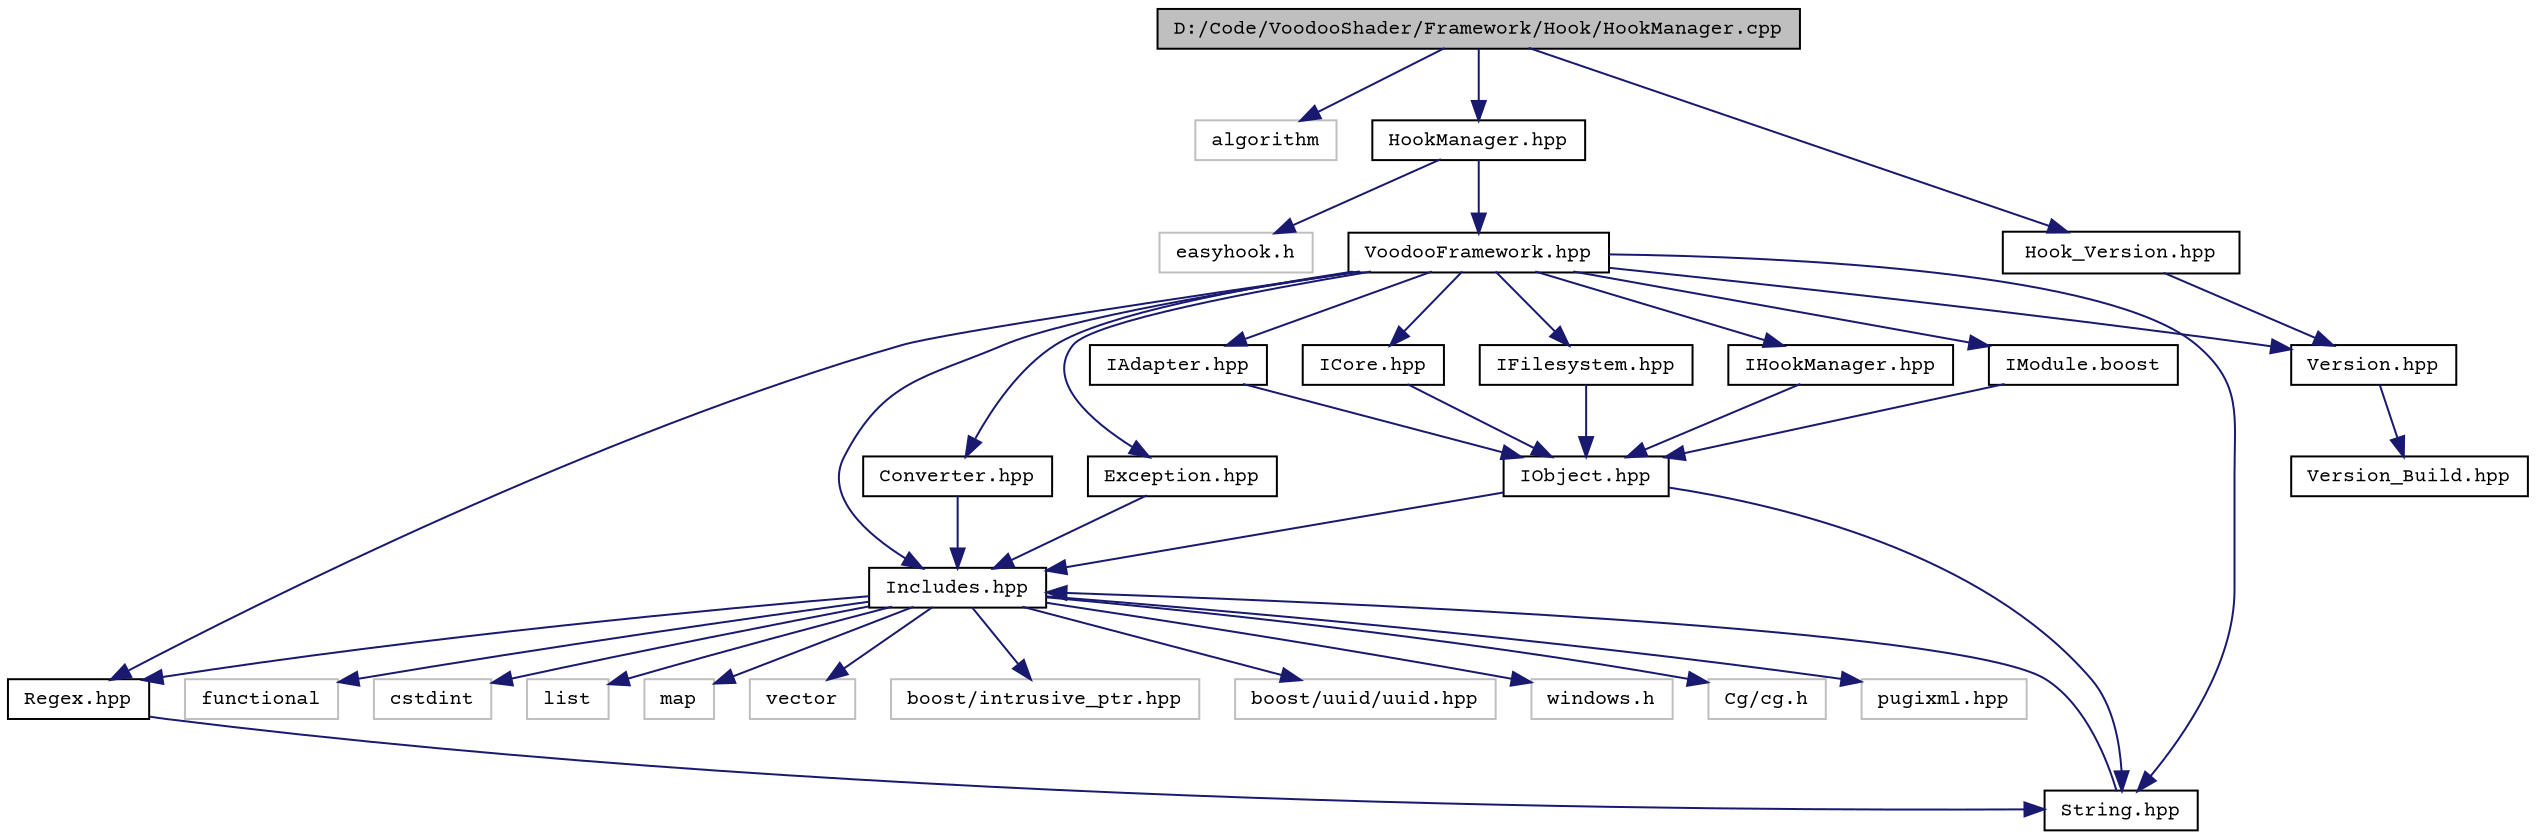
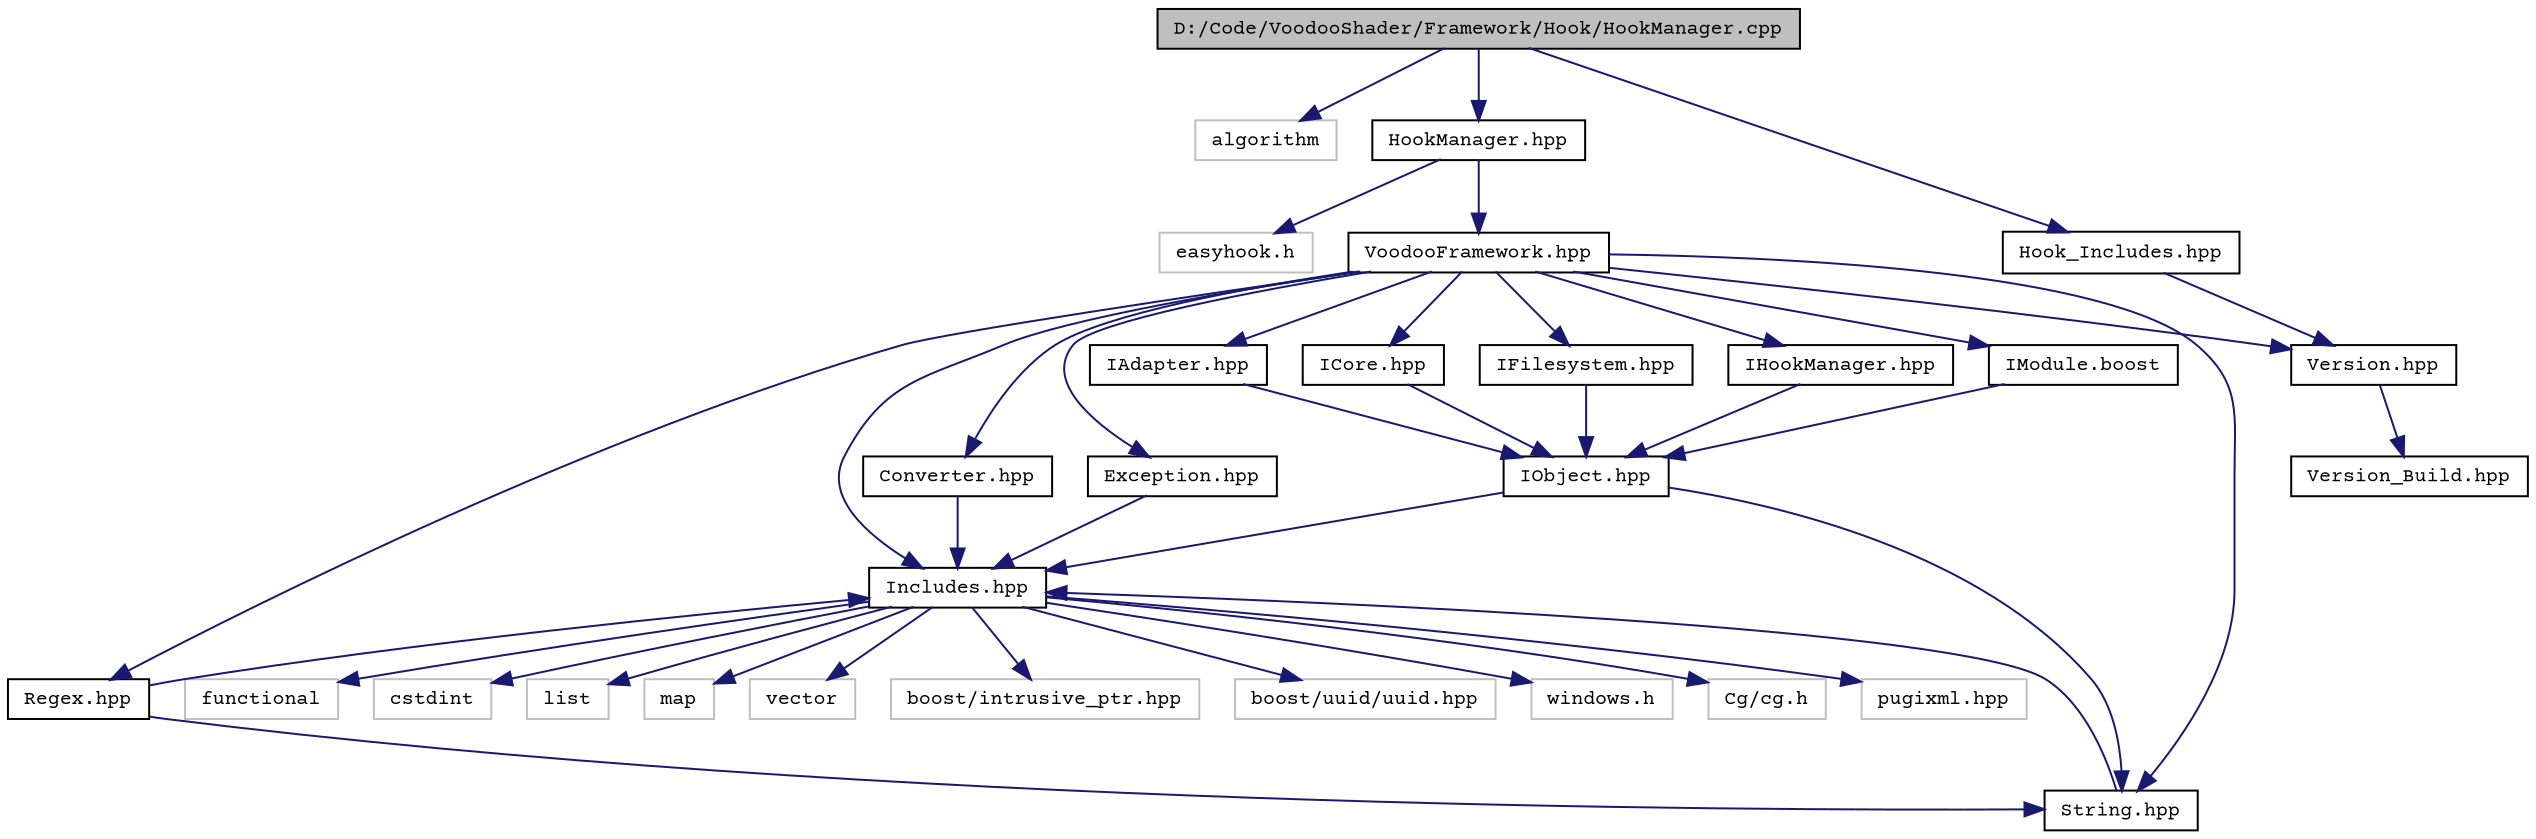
node "Hook_Version.hpp": label "Hook_Version.hpp" -> "Hook_Includes.hpp"
edge "Includes.hpp" -> "Regex.hpp": reversed
